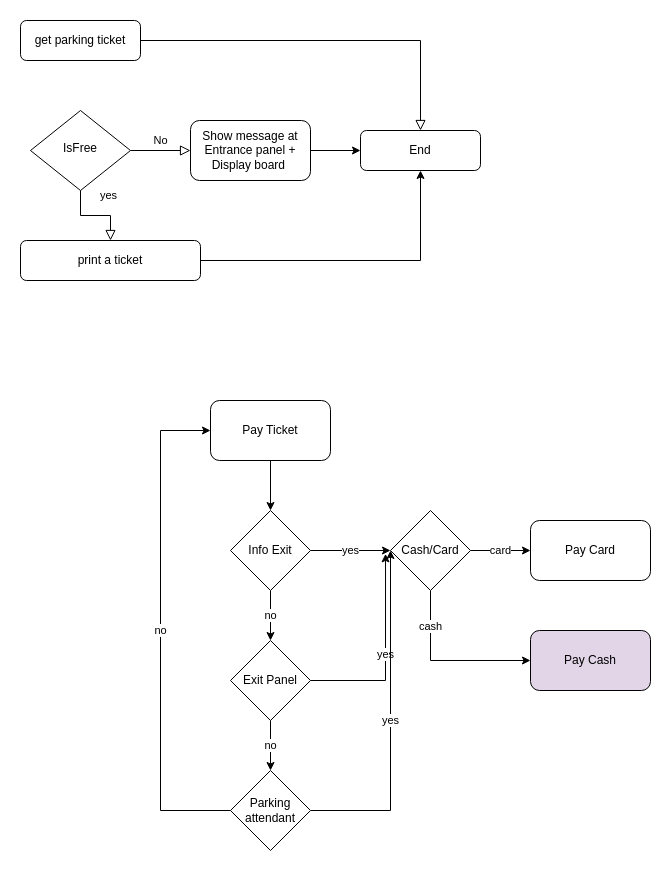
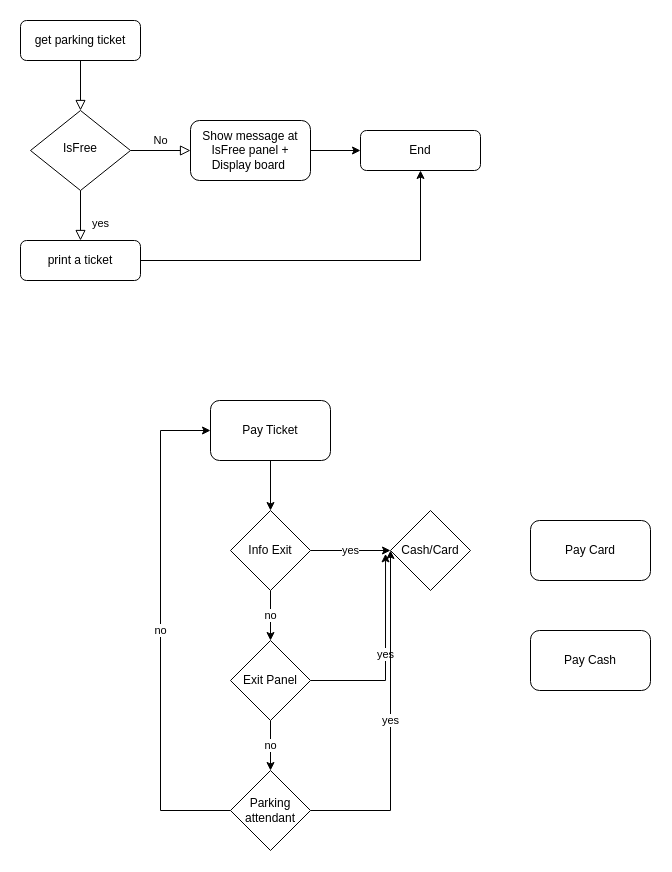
edge "get parking ticket" -> "End": now "get parking ticket" -> "IsFree"
node "Show message at Entrance panel + Display board": label "Show message at Entrance panel + Display board" -> "Show message at IsFree panel + Display board"
node "print a ticket": size 180x40 -> 120x40
edge "Cash/Card" -> "Pay Card": removed, label "card"
edge "Cash/Card" -> "Pay Cash": removed, label "cash"
node "Pay Cash": fillcolor #e1d5e7 -> #ffffff
